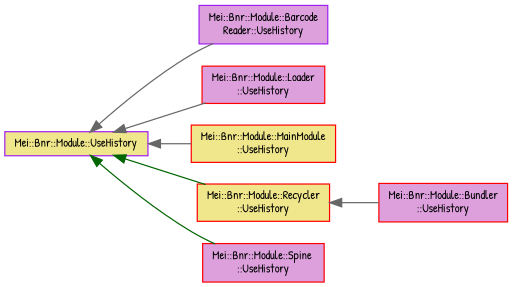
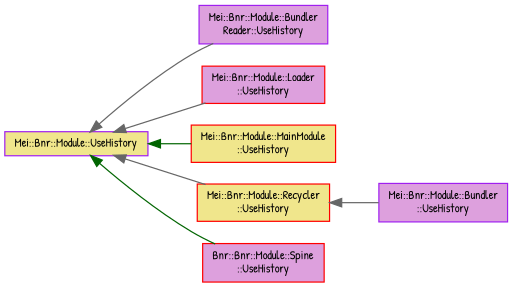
node "Mei::Bnr::Module::Barcode Reader::UseHistory": label "Mei::Bnr::Module::Barcode Reader::UseHistory" -> "Mei::Bnr::Module::Bundler Reader::UseHistory"
edge "Mei::Bnr::Module::MainModule ::UseHistory" -> "Mei::Bnr::Module::UseHistory": color gray40 -> darkgreen
edge "Mei::Bnr::Module::Recycler ::UseHistory" -> "Mei::Bnr::Module::UseHistory": color darkgreen -> gray40
node "Mei::Bnr::Module::Bundler ::UseHistory": color red -> purple
node "Mei::Bnr::Module::Spine ::UseHistory": label "Mei::Bnr::Module::Spine ::UseHistory" -> "Bnr::Bnr::Module::Spine ::UseHistory"
